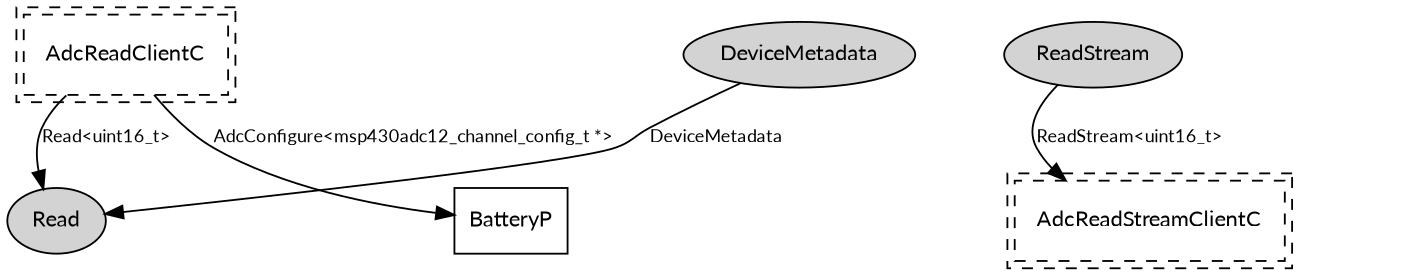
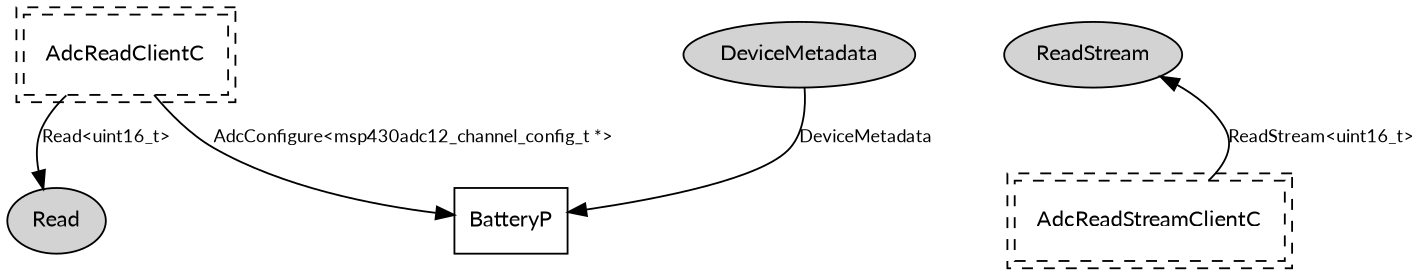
edge "ReadStream" -> "AdcReadStreamClientC": reversed
edge "DeviceMetadata" -> "Read": now "DeviceMetadata" -> "BatteryP"
